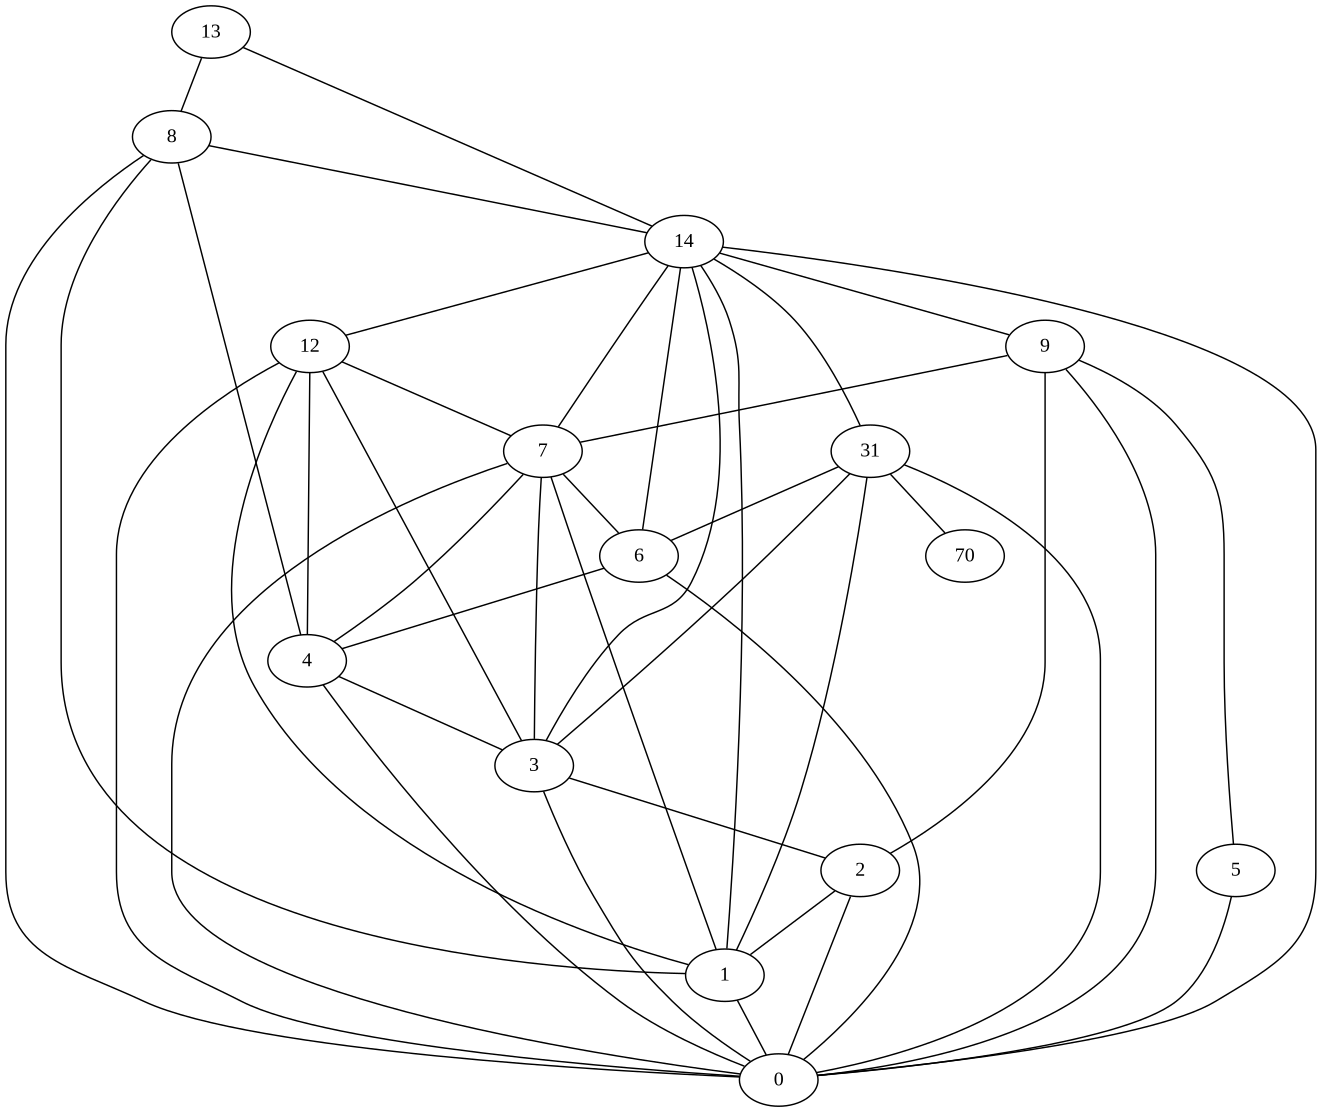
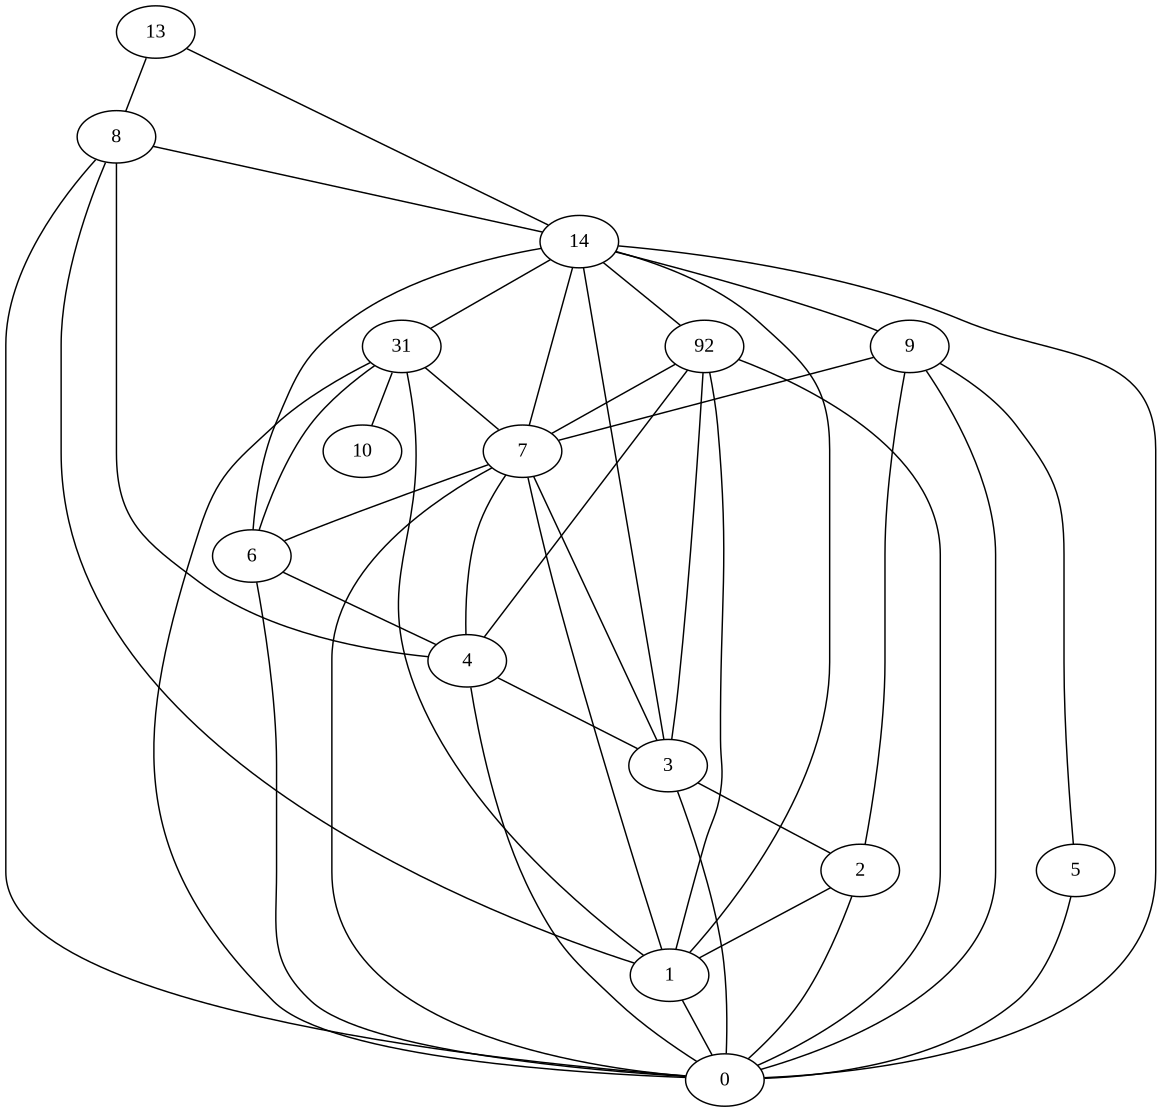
node "12": label "12" -> "92"
node "70": label "70" -> "10"
edge "3" -> "31": now "7" -> "31"
